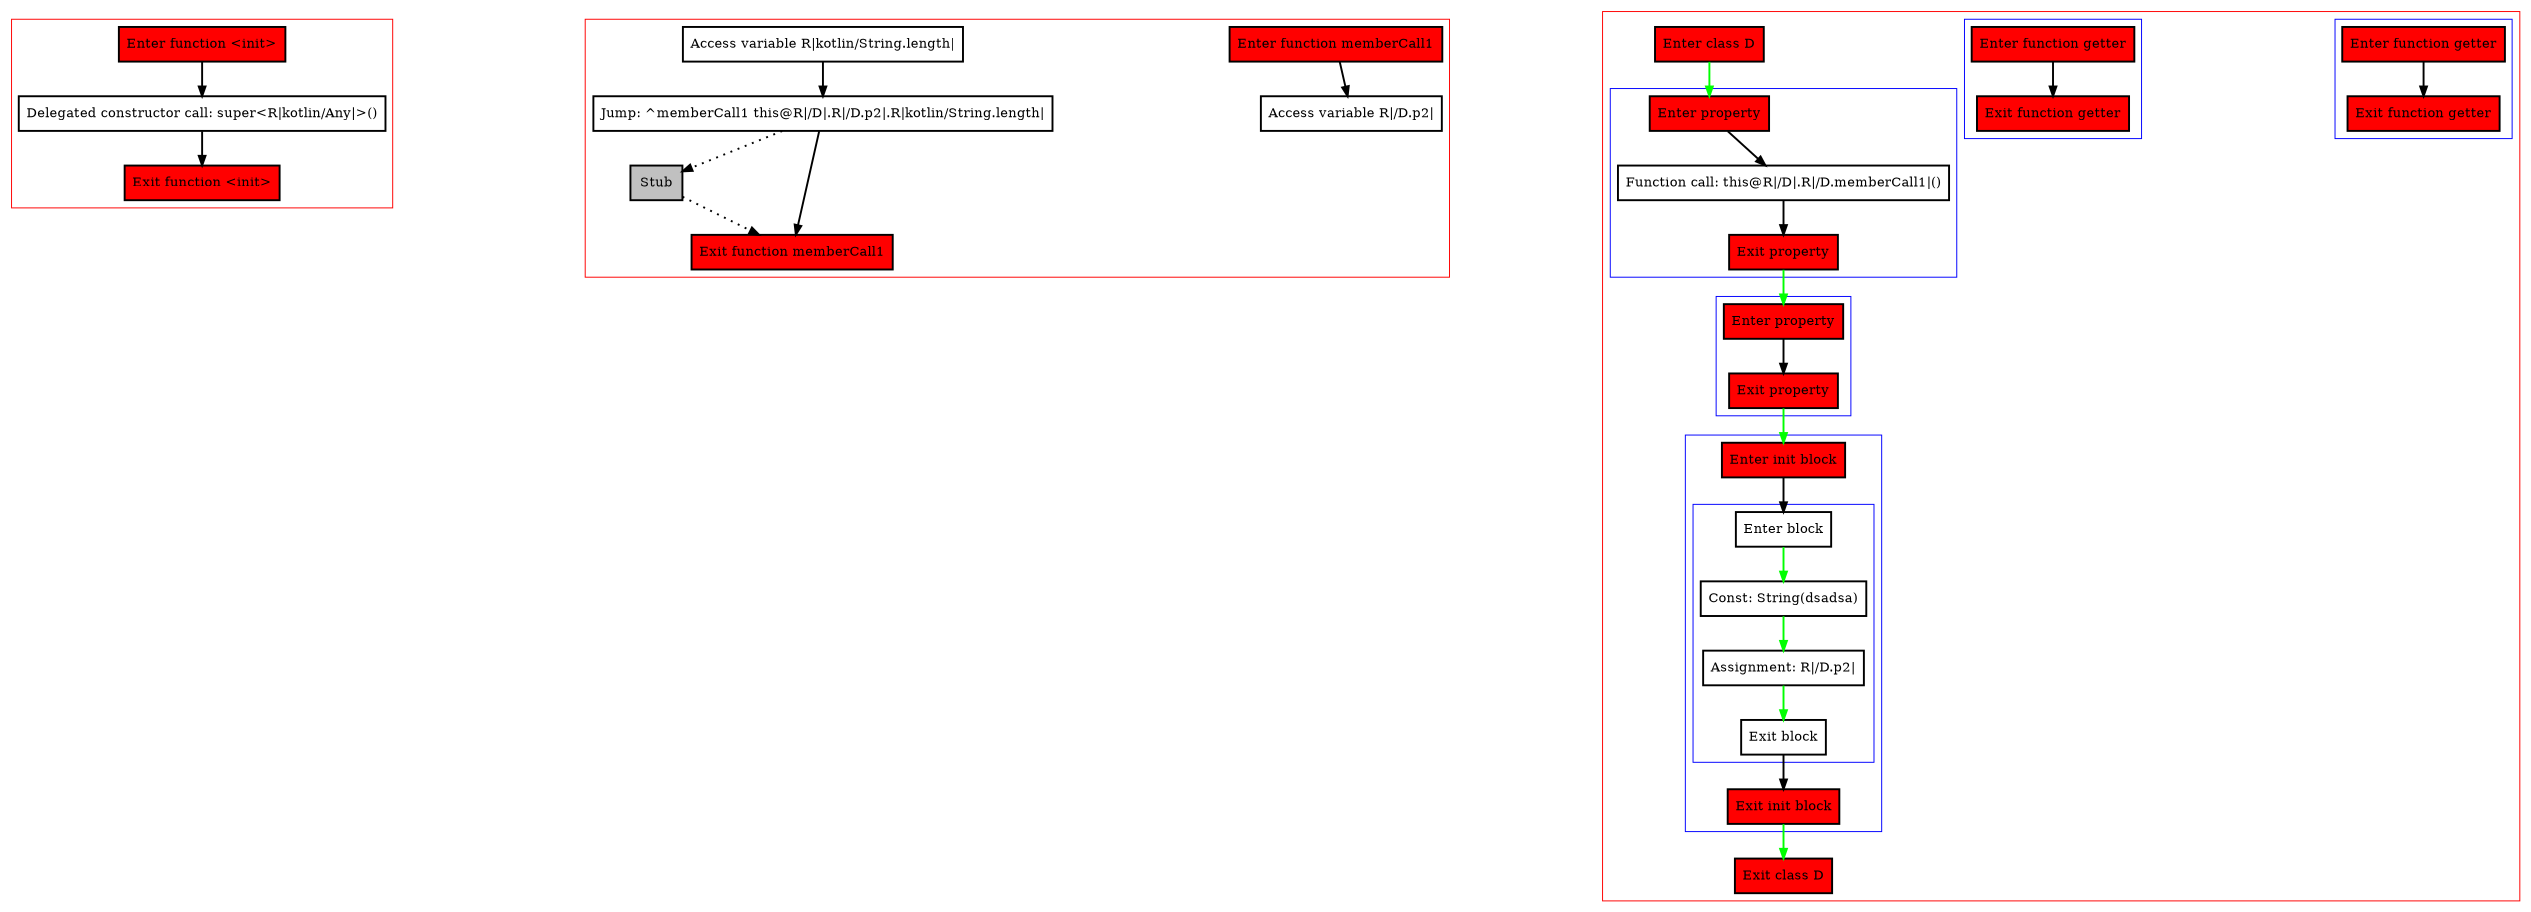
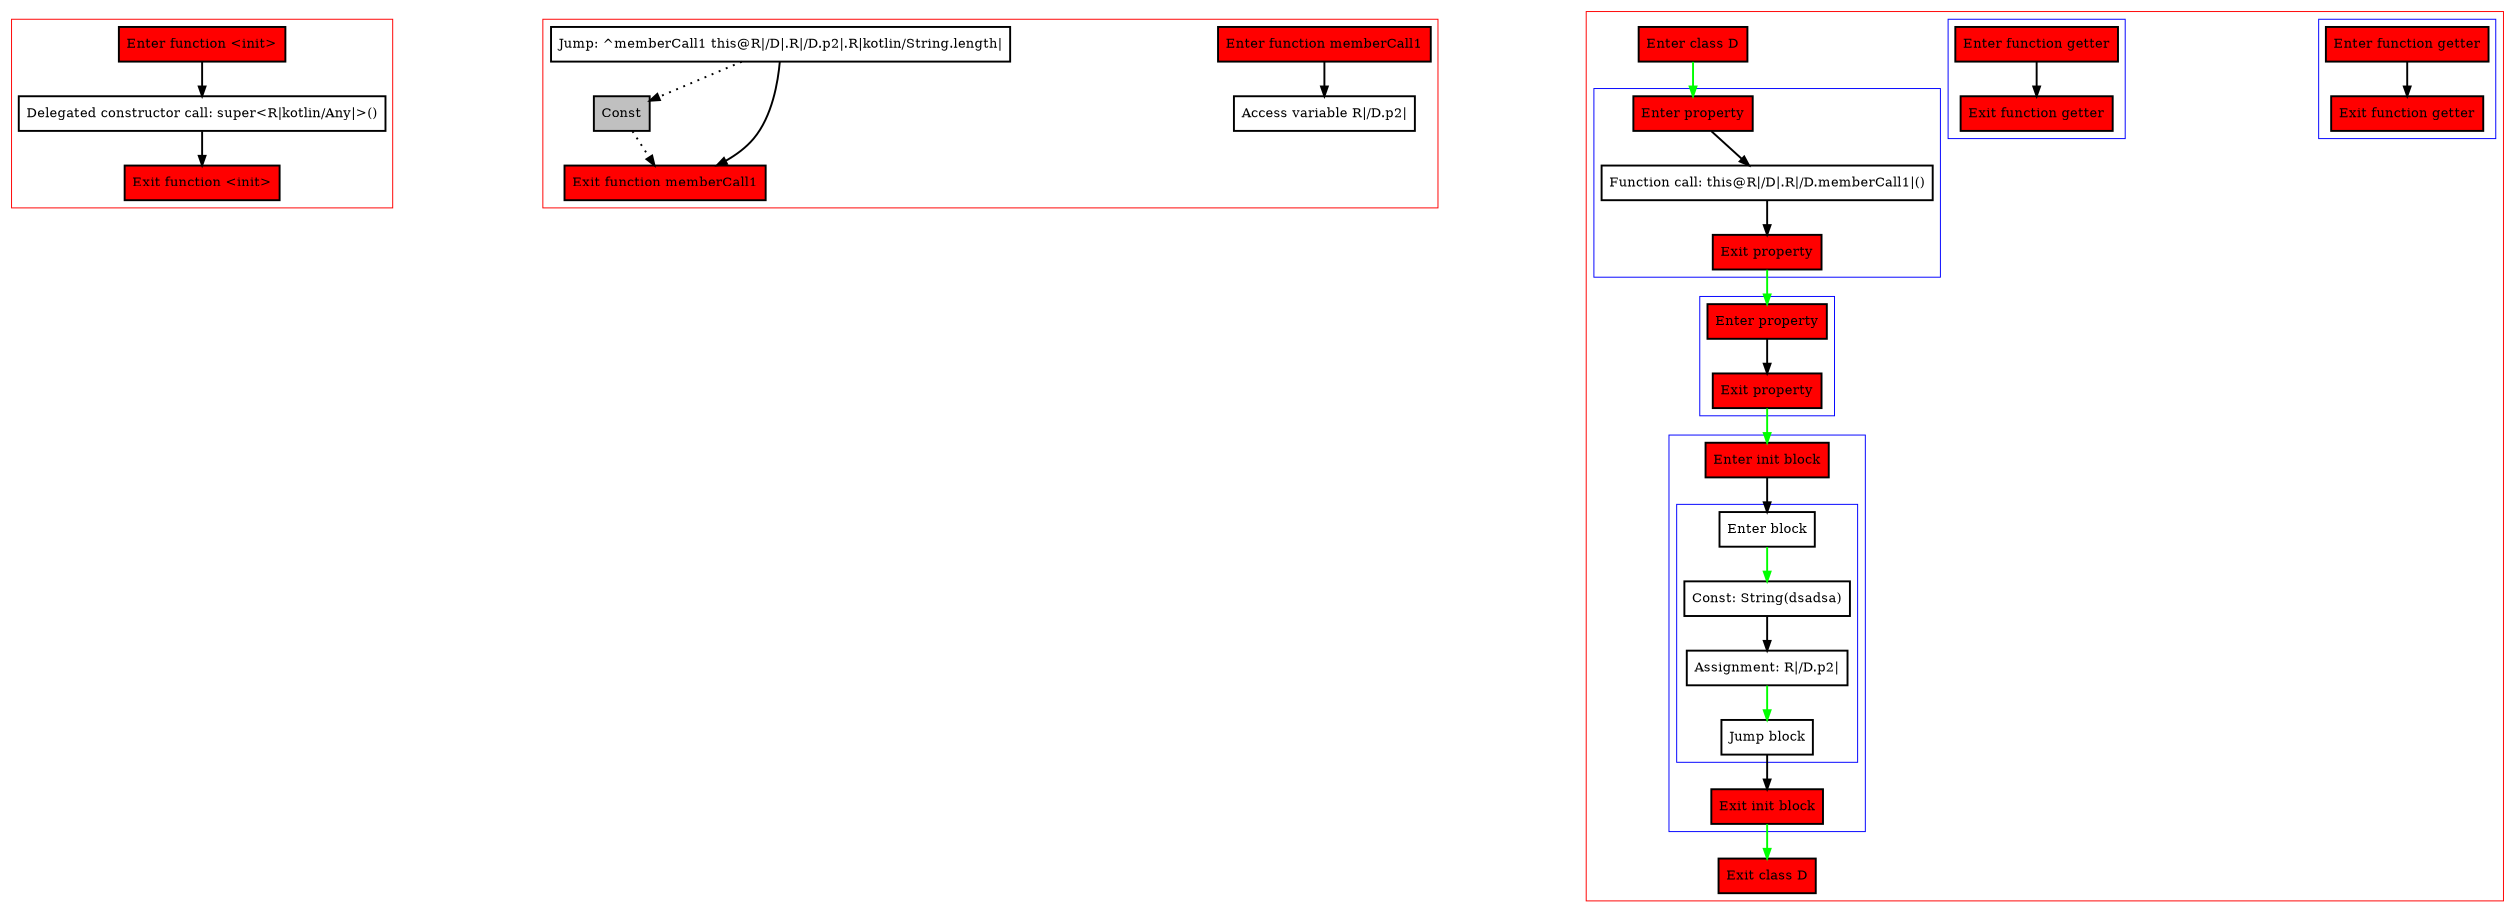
node "Access variable R|kotlin/String.length|": removed
node "Stub": label "Stub" -> "Const"
edge "Const: String(dsadsa)" -> "Assignment: R|/D.p2|": color green -> black
node "Exit block": label "Exit block" -> "Jump block"
